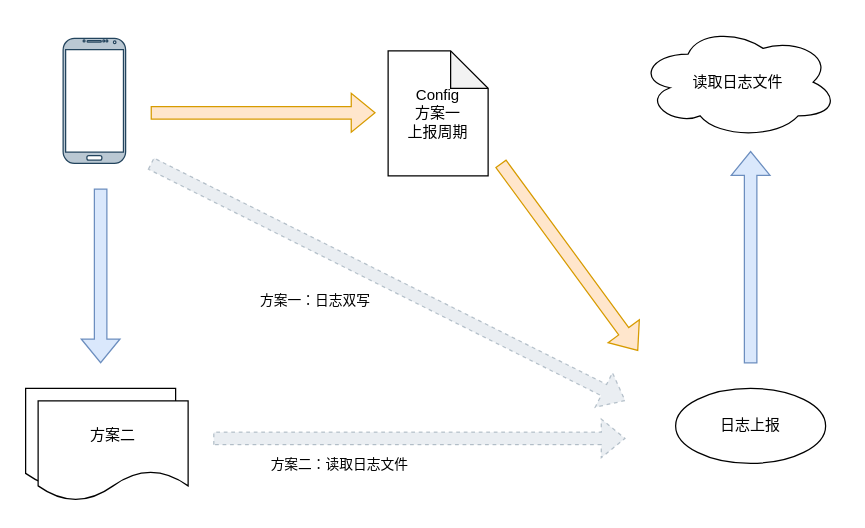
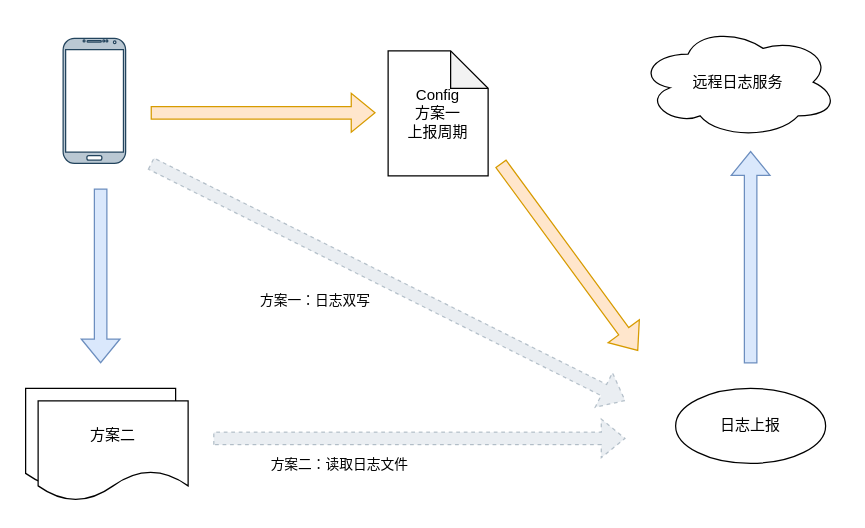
node "读取日志文件": label "读取日志文件" -> "远程日志服务"
